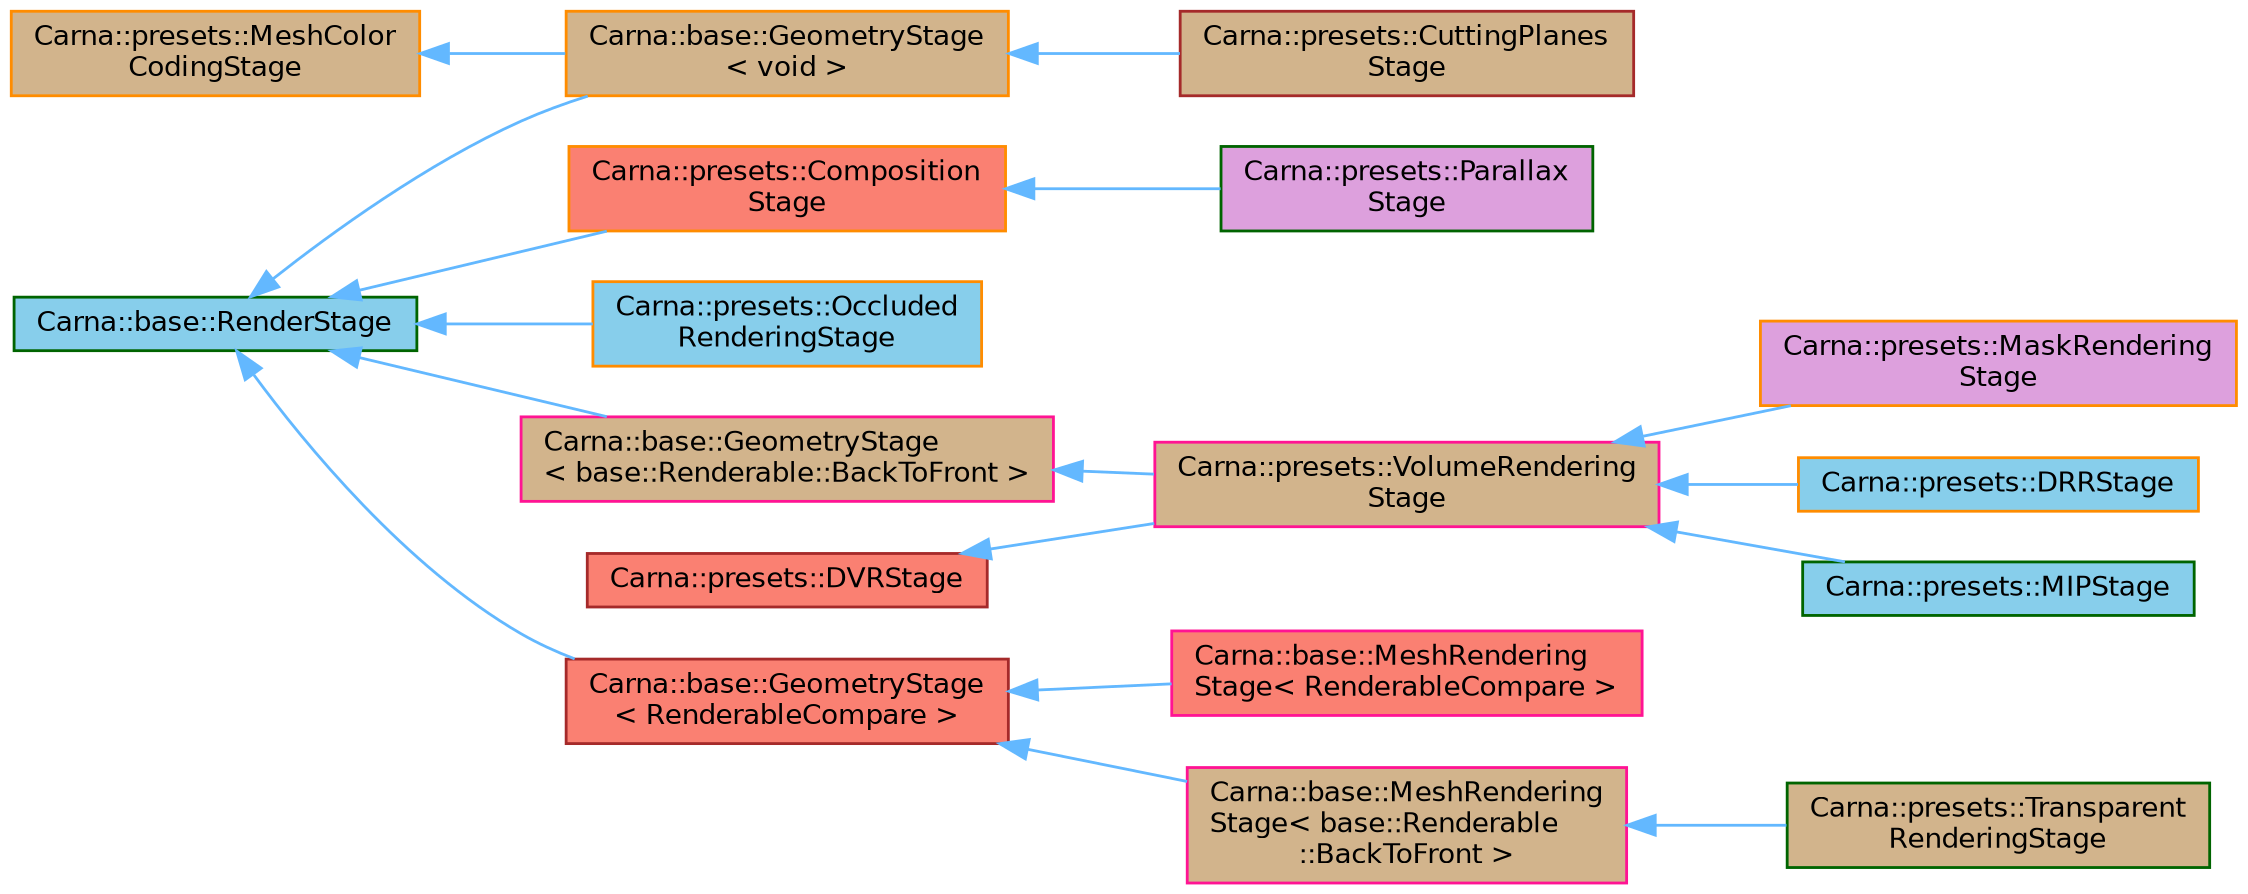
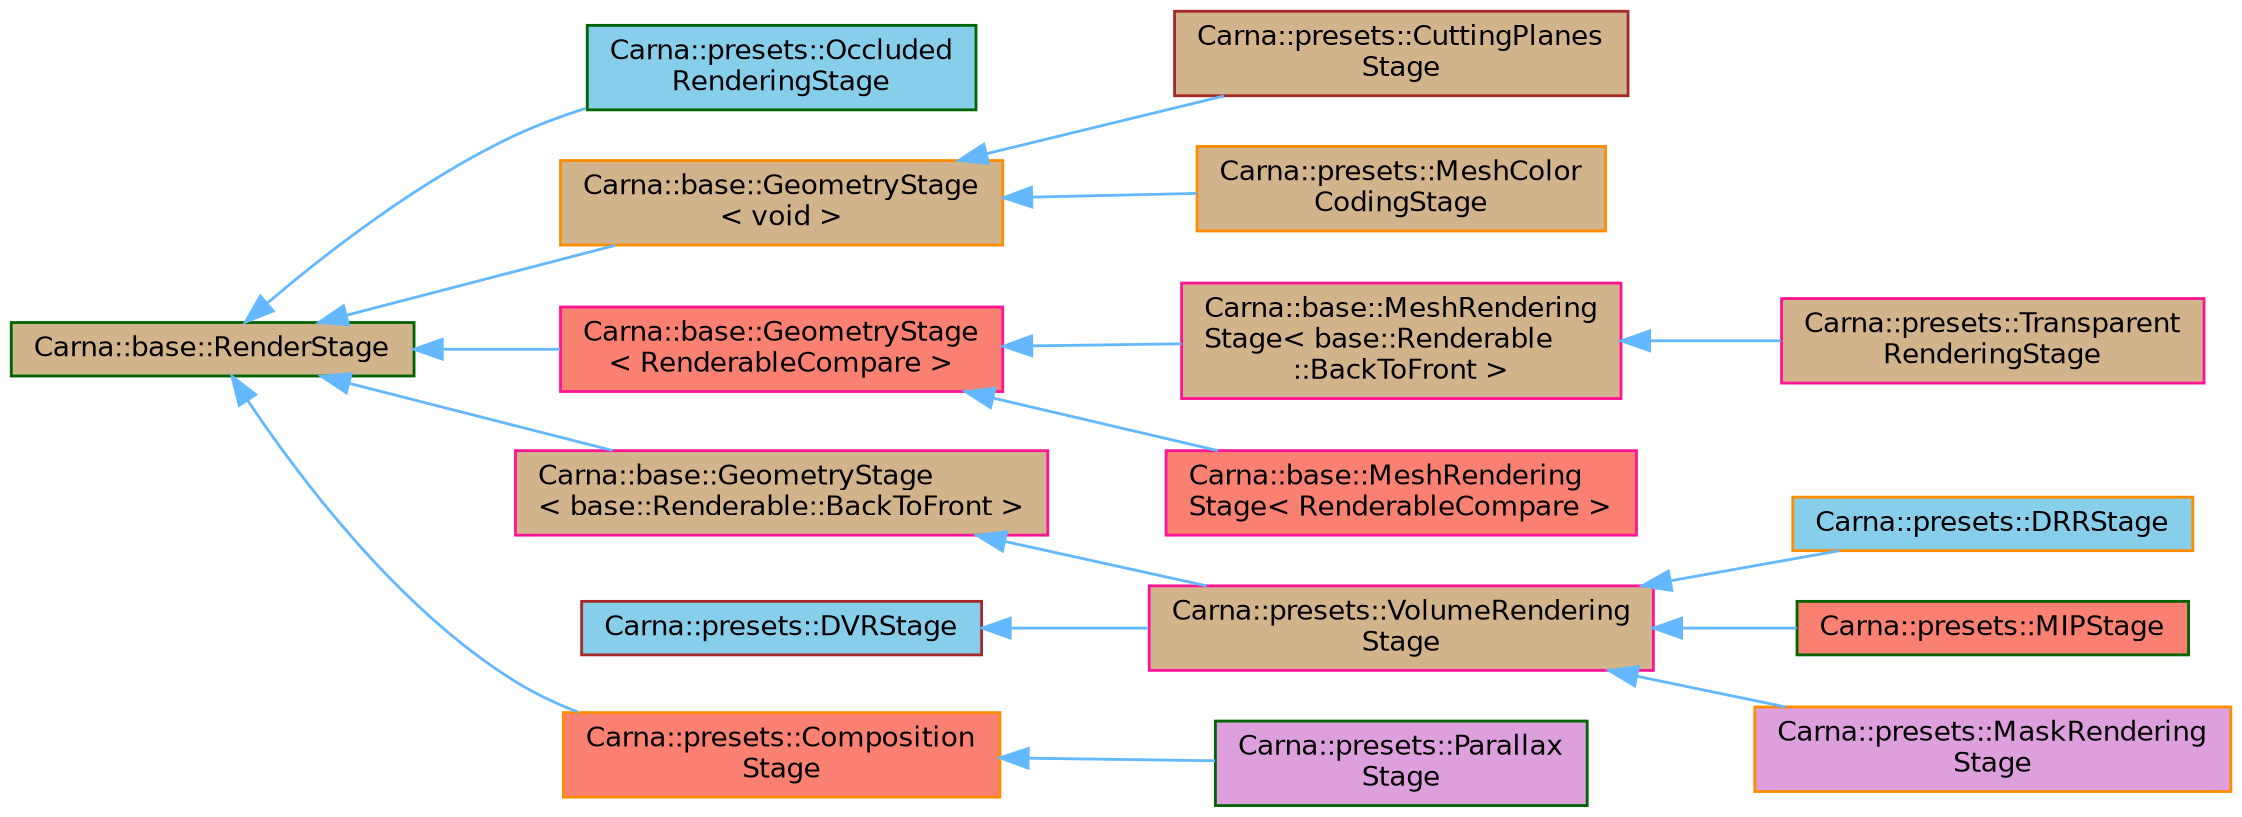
edge "Carna::base::GeometryStage < void >" -> "Carna::presets::MeshColor CodingStage": reversed
node "Carna::base::RenderStage": fillcolor skyblue -> tan
node "Carna::presets::Occluded RenderingStage": color darkorange -> darkgreen
node "Carna::presets::DVRStage": fillcolor salmon -> skyblue
node "Carna::presets::MIPStage": fillcolor skyblue -> salmon
node "Carna::base::GeometryStage < RenderableCompare >": color brown -> deeppink
node "Carna::presets::Transparent RenderingStage": color darkgreen -> deeppink
